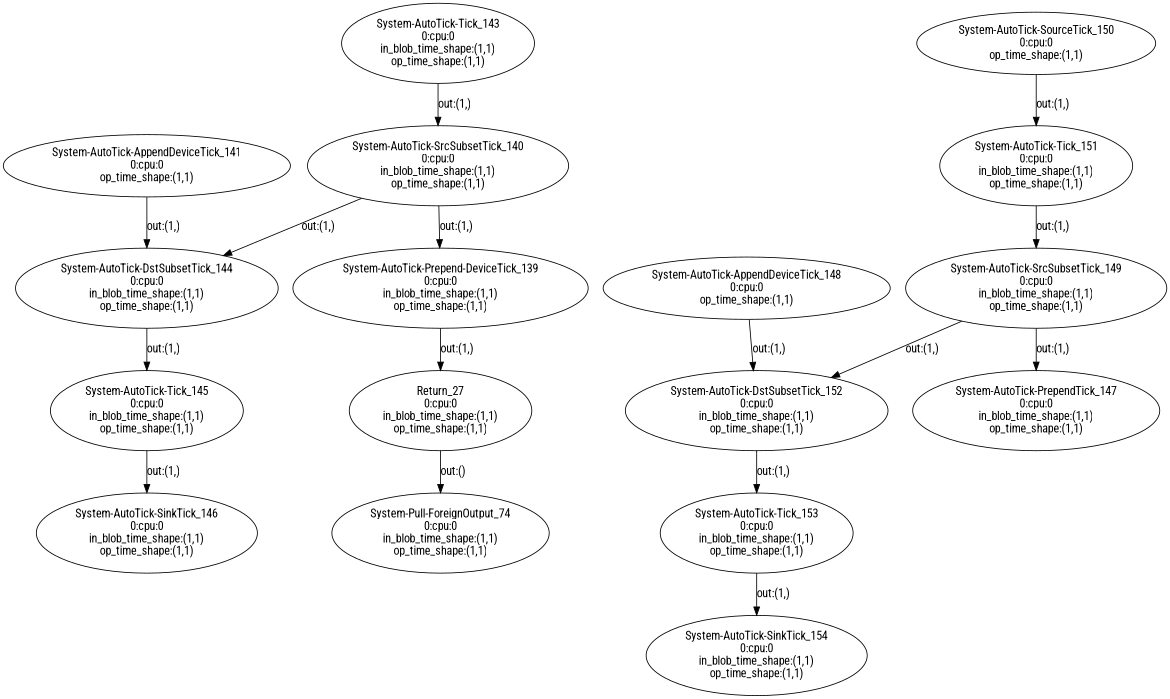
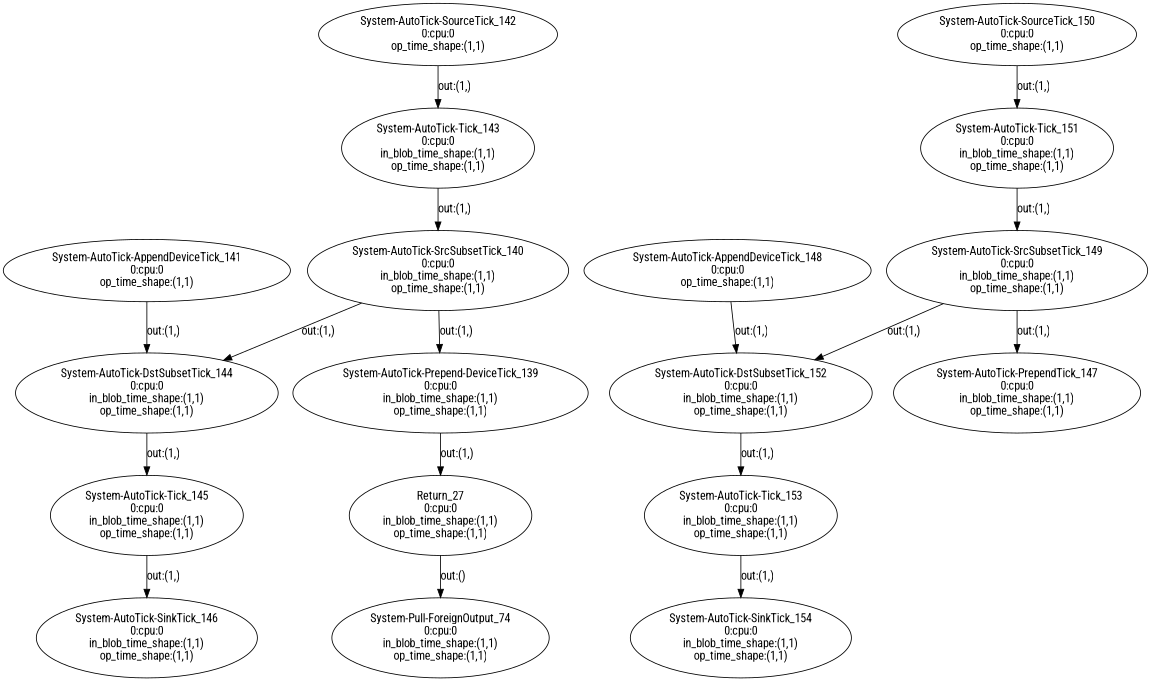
node "System-AutoTick-SourceTick_142 0:cpu:0 op_time_shape:(1,1)": added
